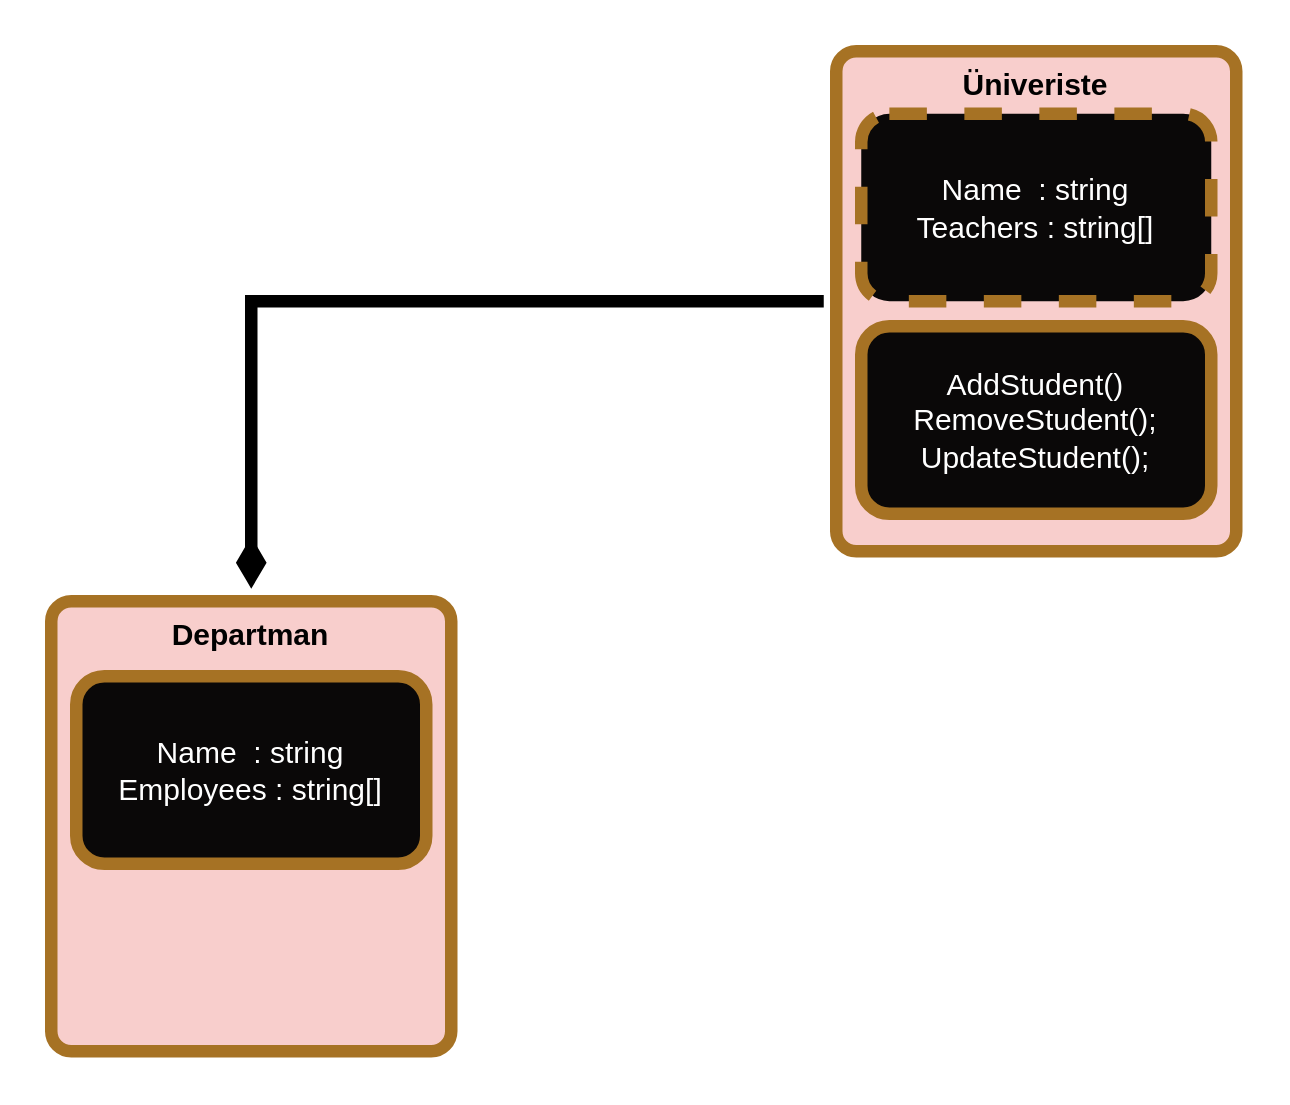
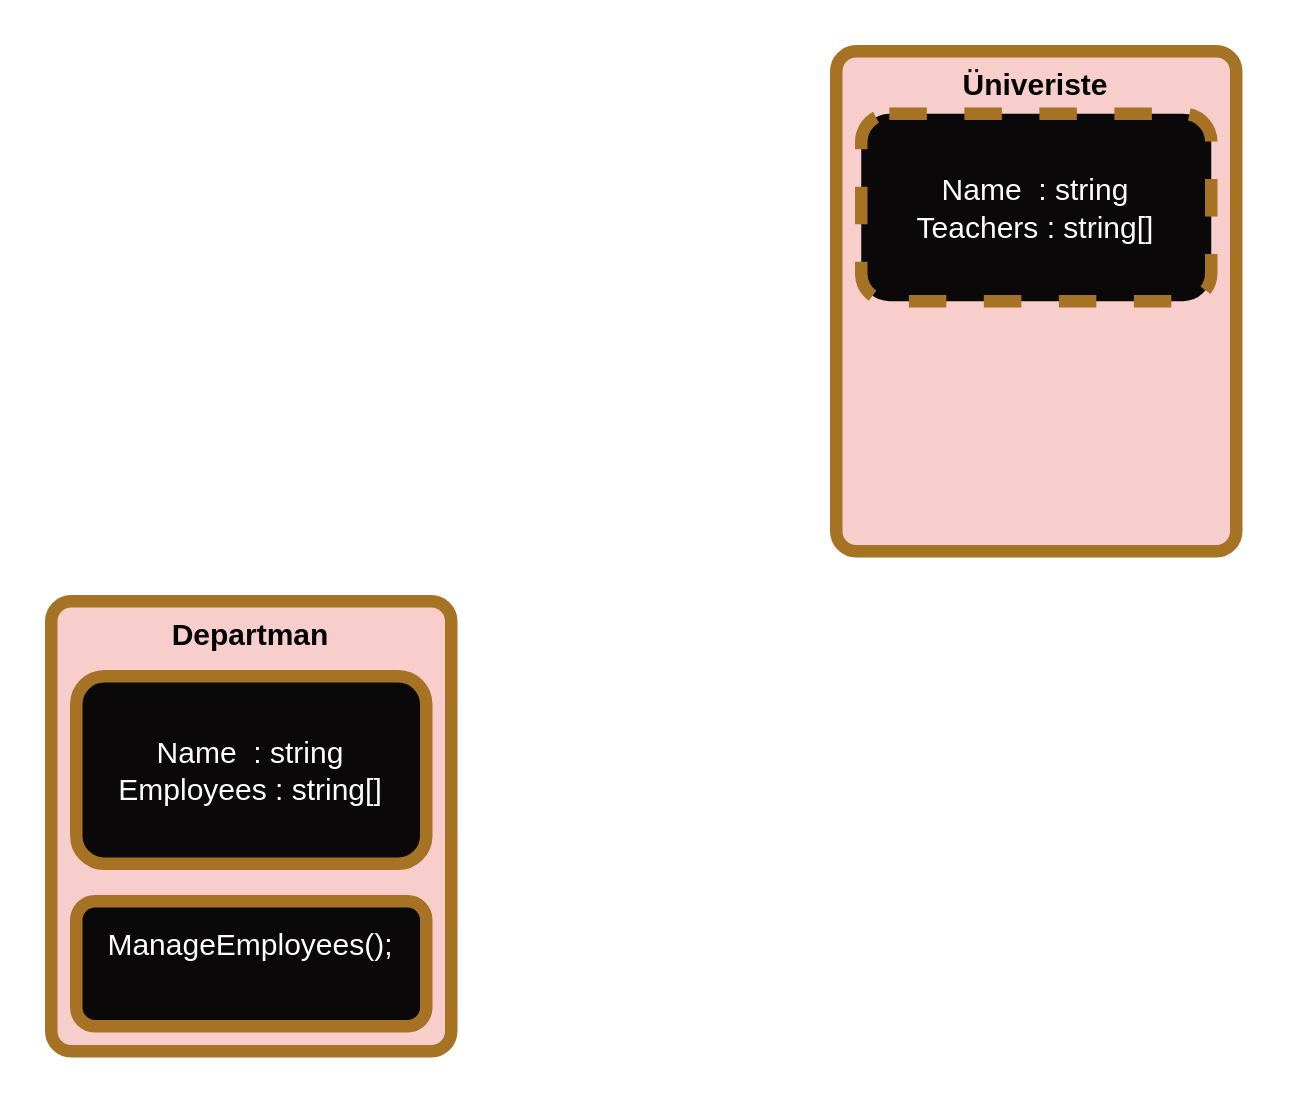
edge "Üniveriste" -> "Departman": removed
node "AddStudent() RemoveStudent(); UpdateStudent();": removed
node "ManageEmployees();": added
